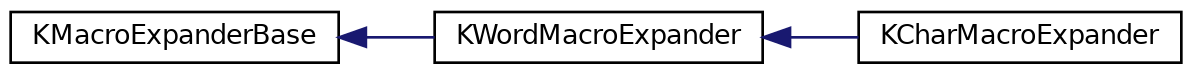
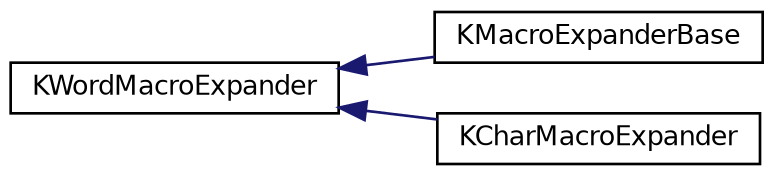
edge "KWordMacroExpander" -> "KMacroExpanderBase": reversed
